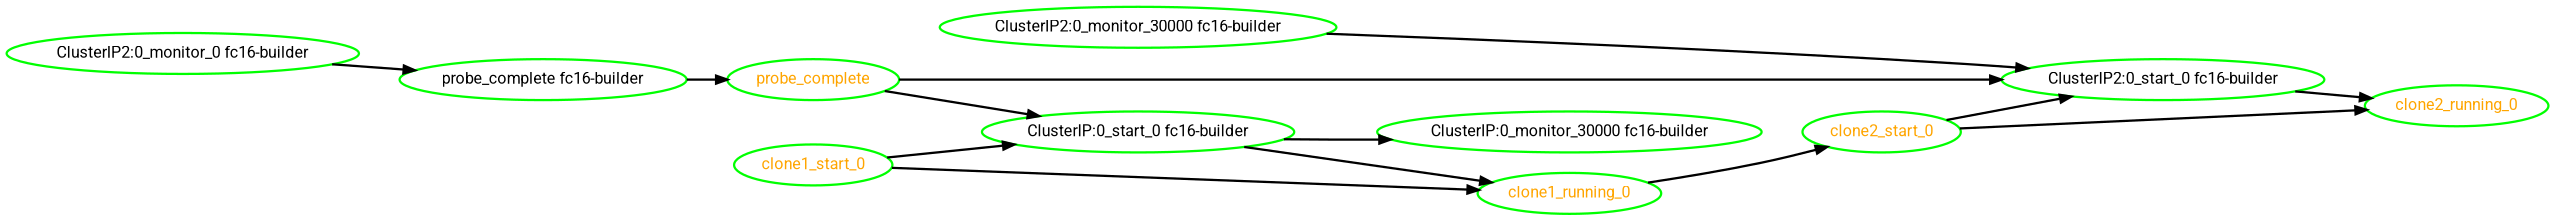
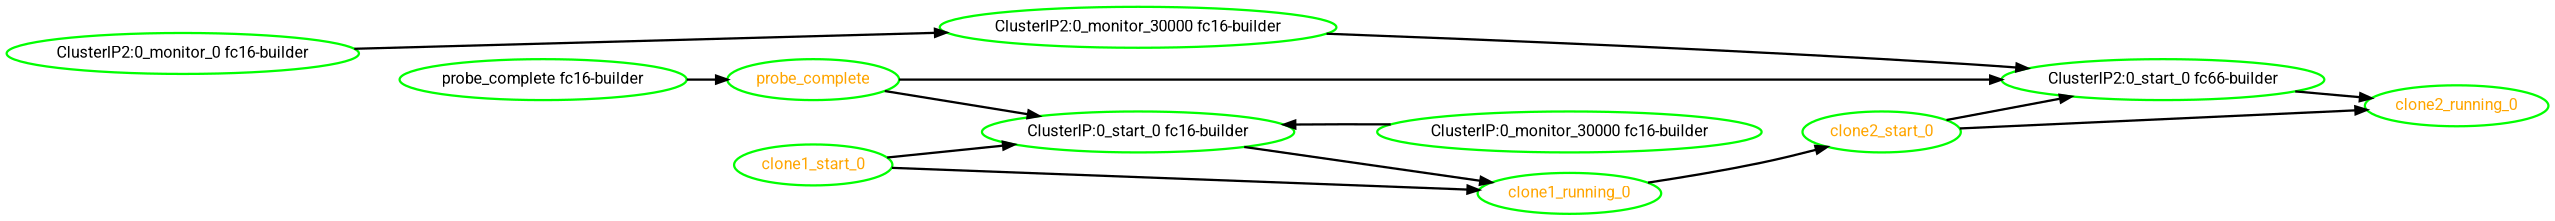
edge "ClusterIP2:0_monitor_0 fc16-builder" -> "probe_complete fc16-builder": now "ClusterIP2:0_monitor_0 fc16-builder" -> "ClusterIP2:0_monitor_30000 fc16-builder"
node "ClusterIP2:0_start_0 fc16-builder": label "ClusterIP2:0_start_0 fc16-builder" -> "ClusterIP2:0_start_0 fc66-builder"
edge "ClusterIP:0_start_0 fc16-builder" -> "ClusterIP:0_monitor_30000 fc16-builder": reversed
